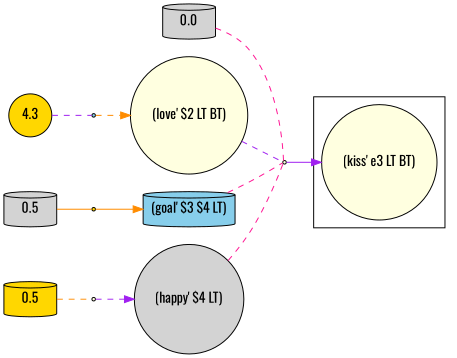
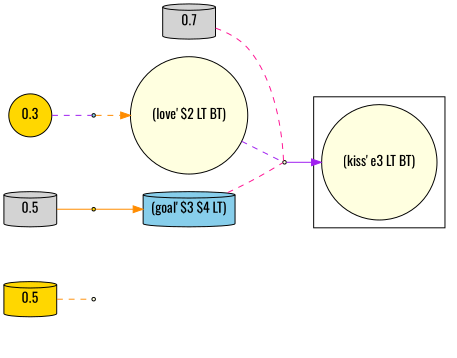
node "0.0": label "0.0" -> "0.7"
node "4.3": label "4.3" -> "0.3"
node "(happy' $4 LT)": removed
